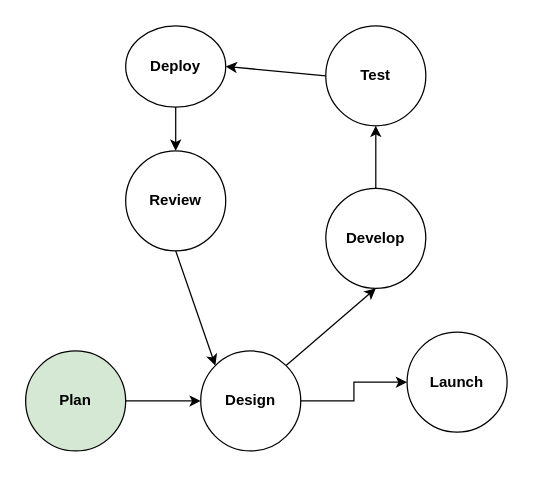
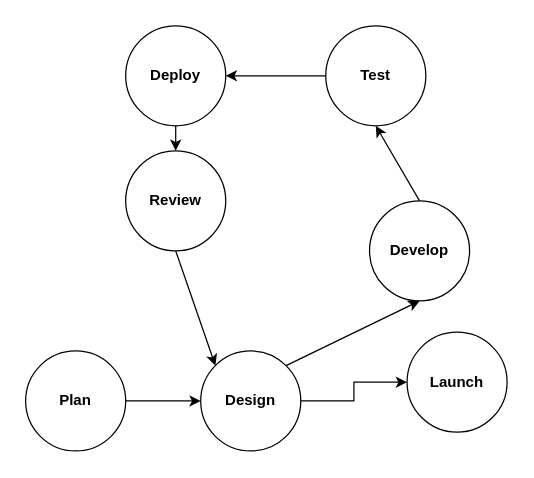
node "Deploy": size 100x81 -> 100x100
node "Develop": moved (376, 238) -> (419, 251)
node "Plan": fillcolor #d5e8d4 -> #ffffff
